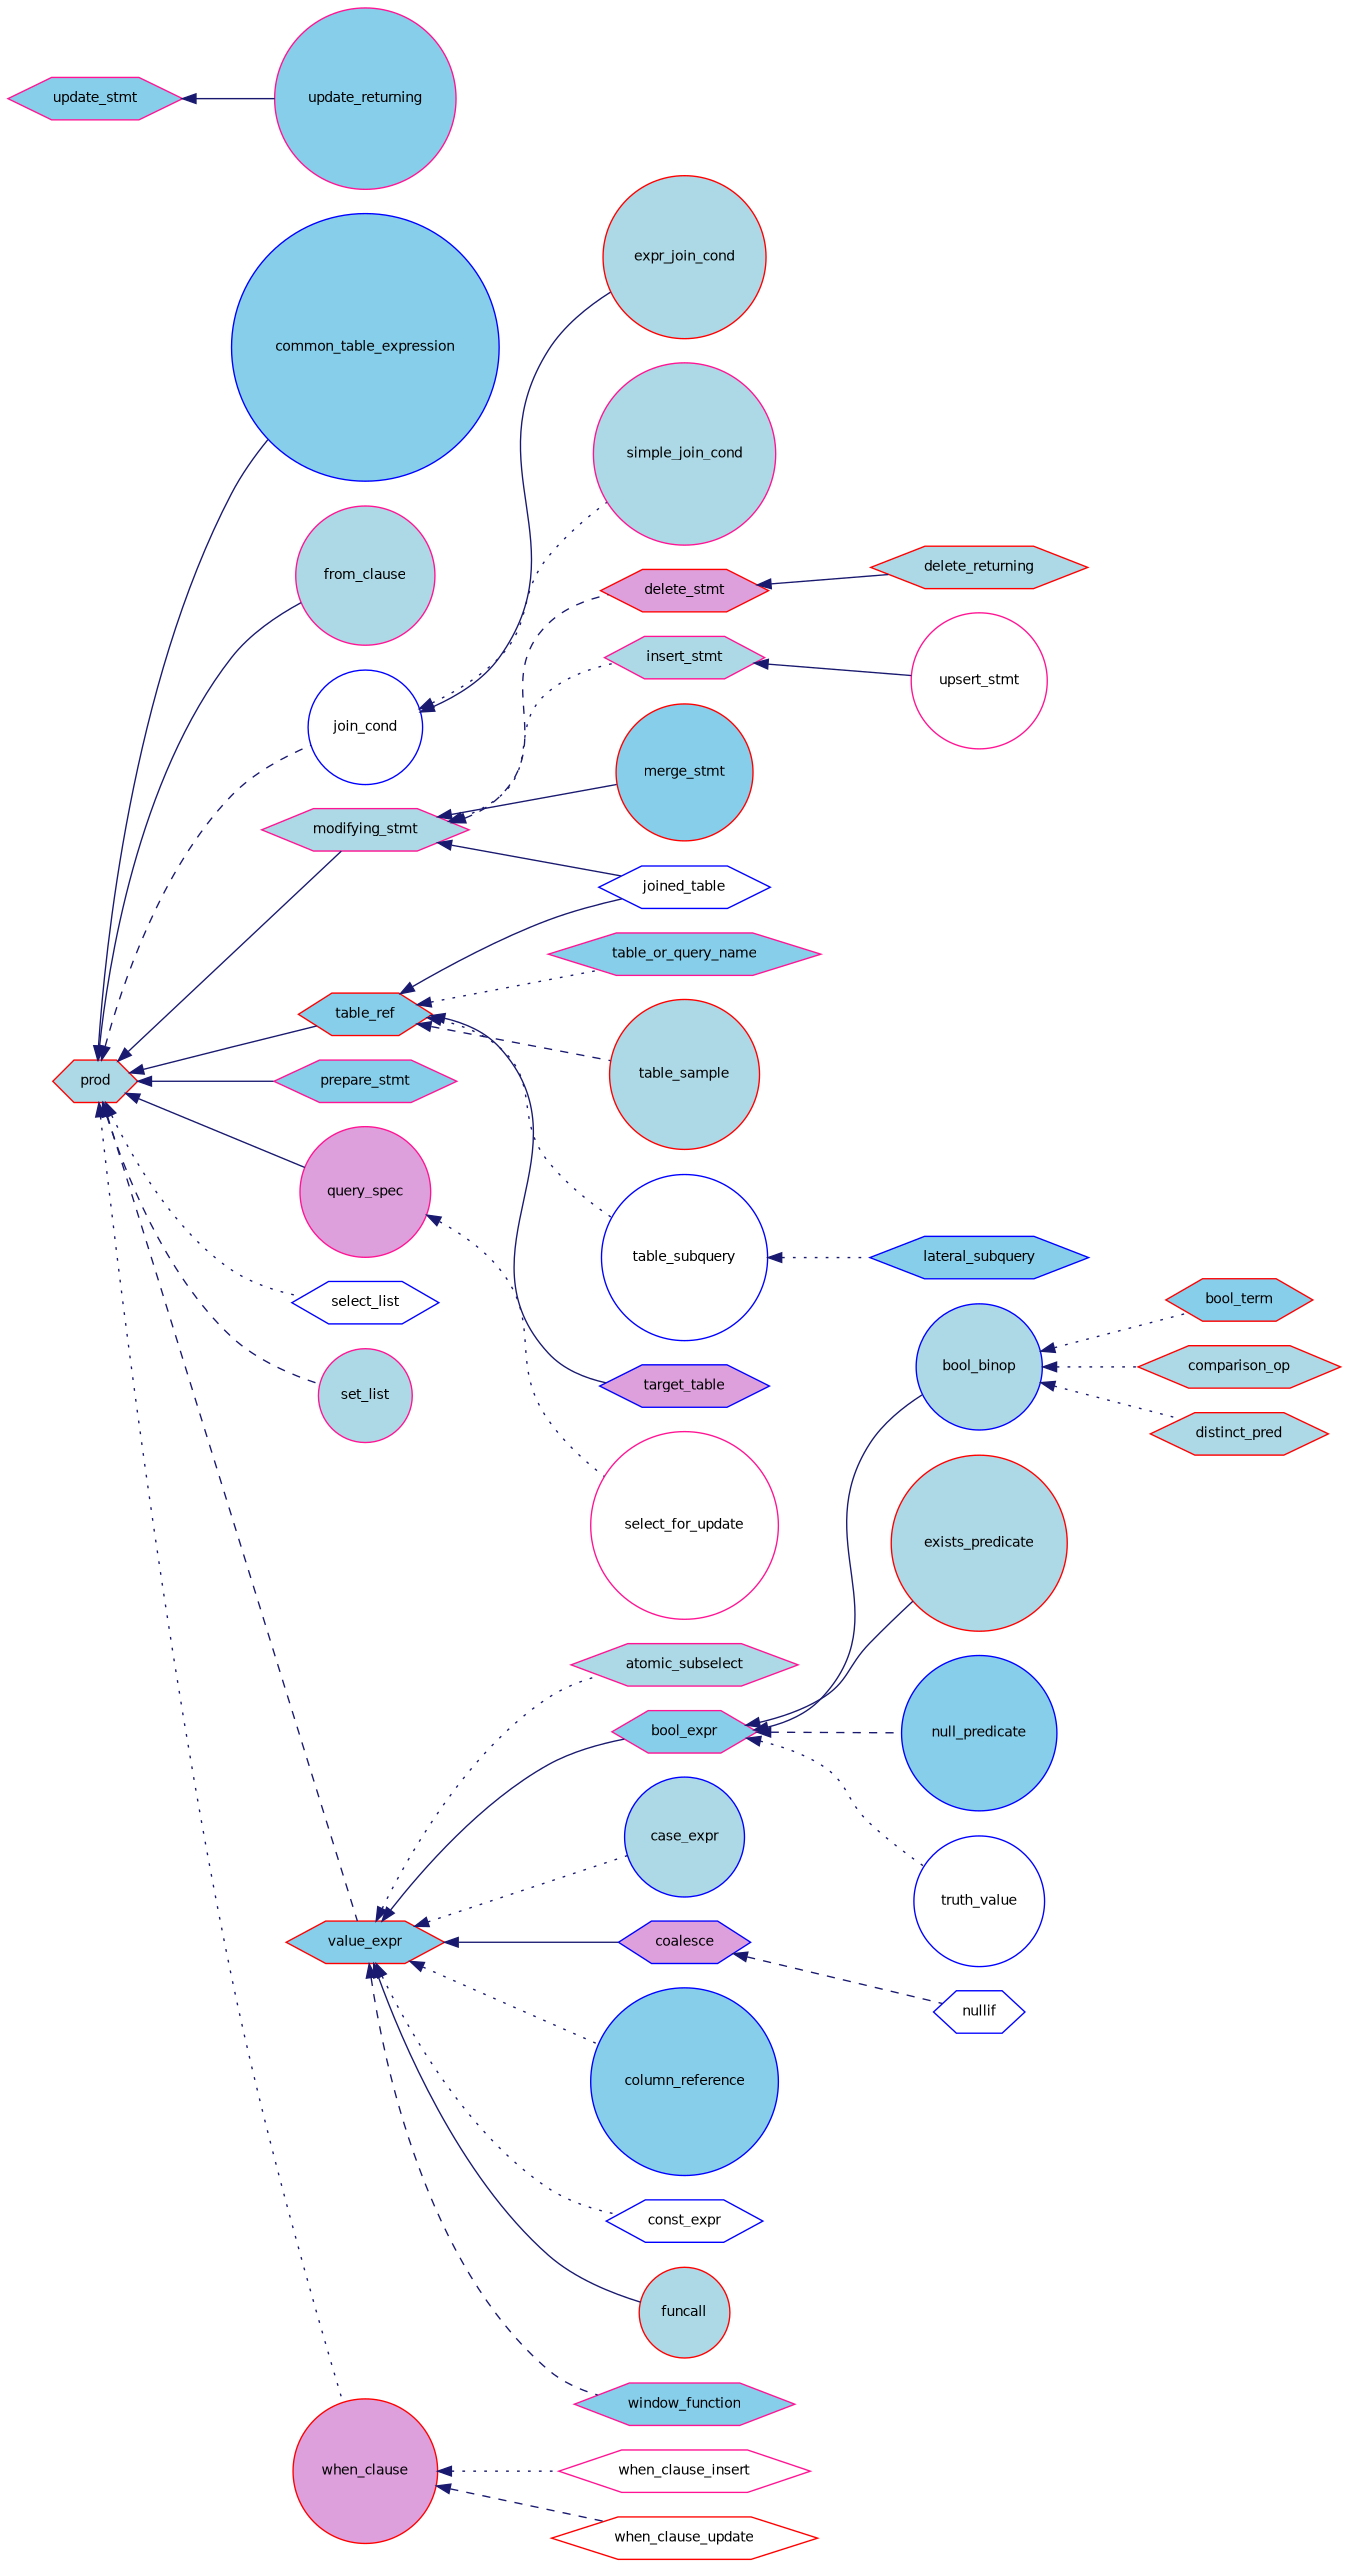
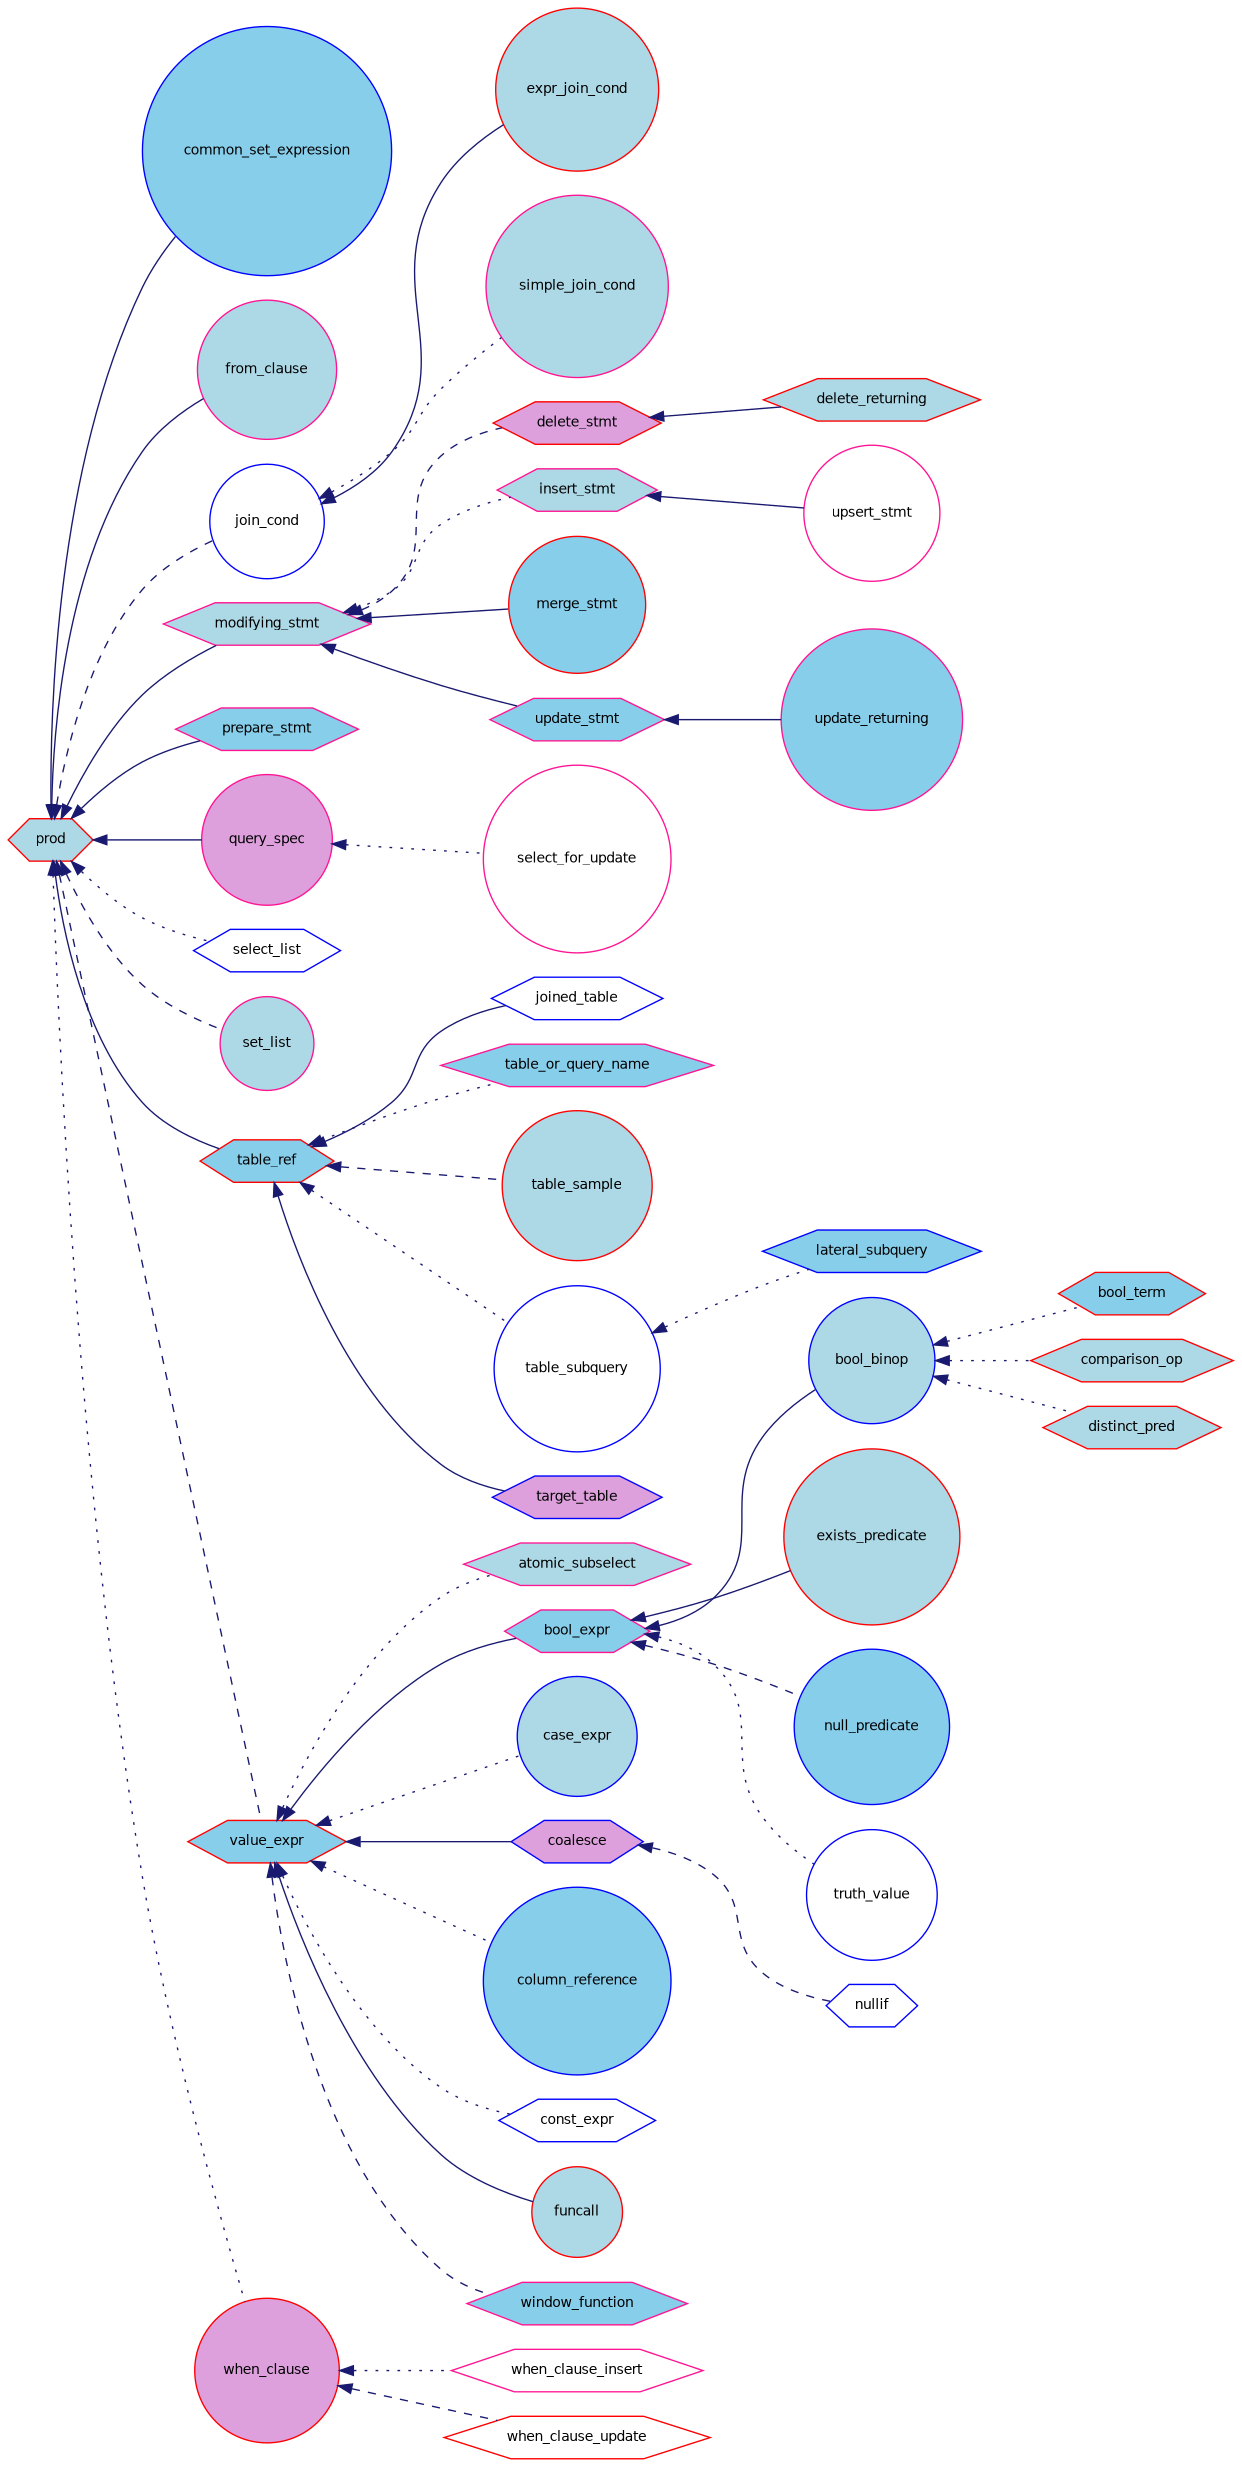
node "common_table_expression": label "common_table_expression" -> "common_set_expression"
edge "joined_table" -> "modifying_stmt": now "update_stmt" -> "modifying_stmt"
